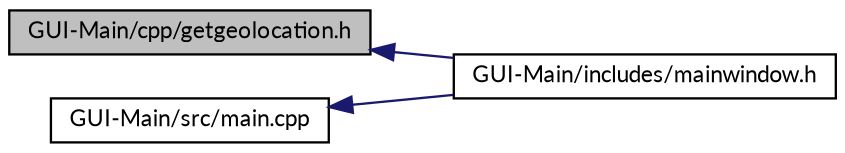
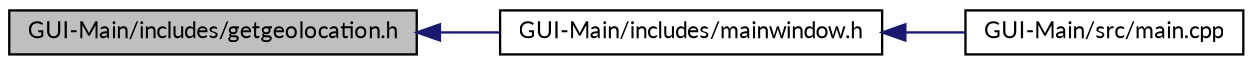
node "GUI-Main/cpp/getgeolocation.h": label "GUI-Main/cpp/getgeolocation.h" -> "GUI-Main/includes/getgeolocation.h"
edge "GUI-Main/includes/mainwindow.h" -> "GUI-Main/src/main.cpp": reversed
